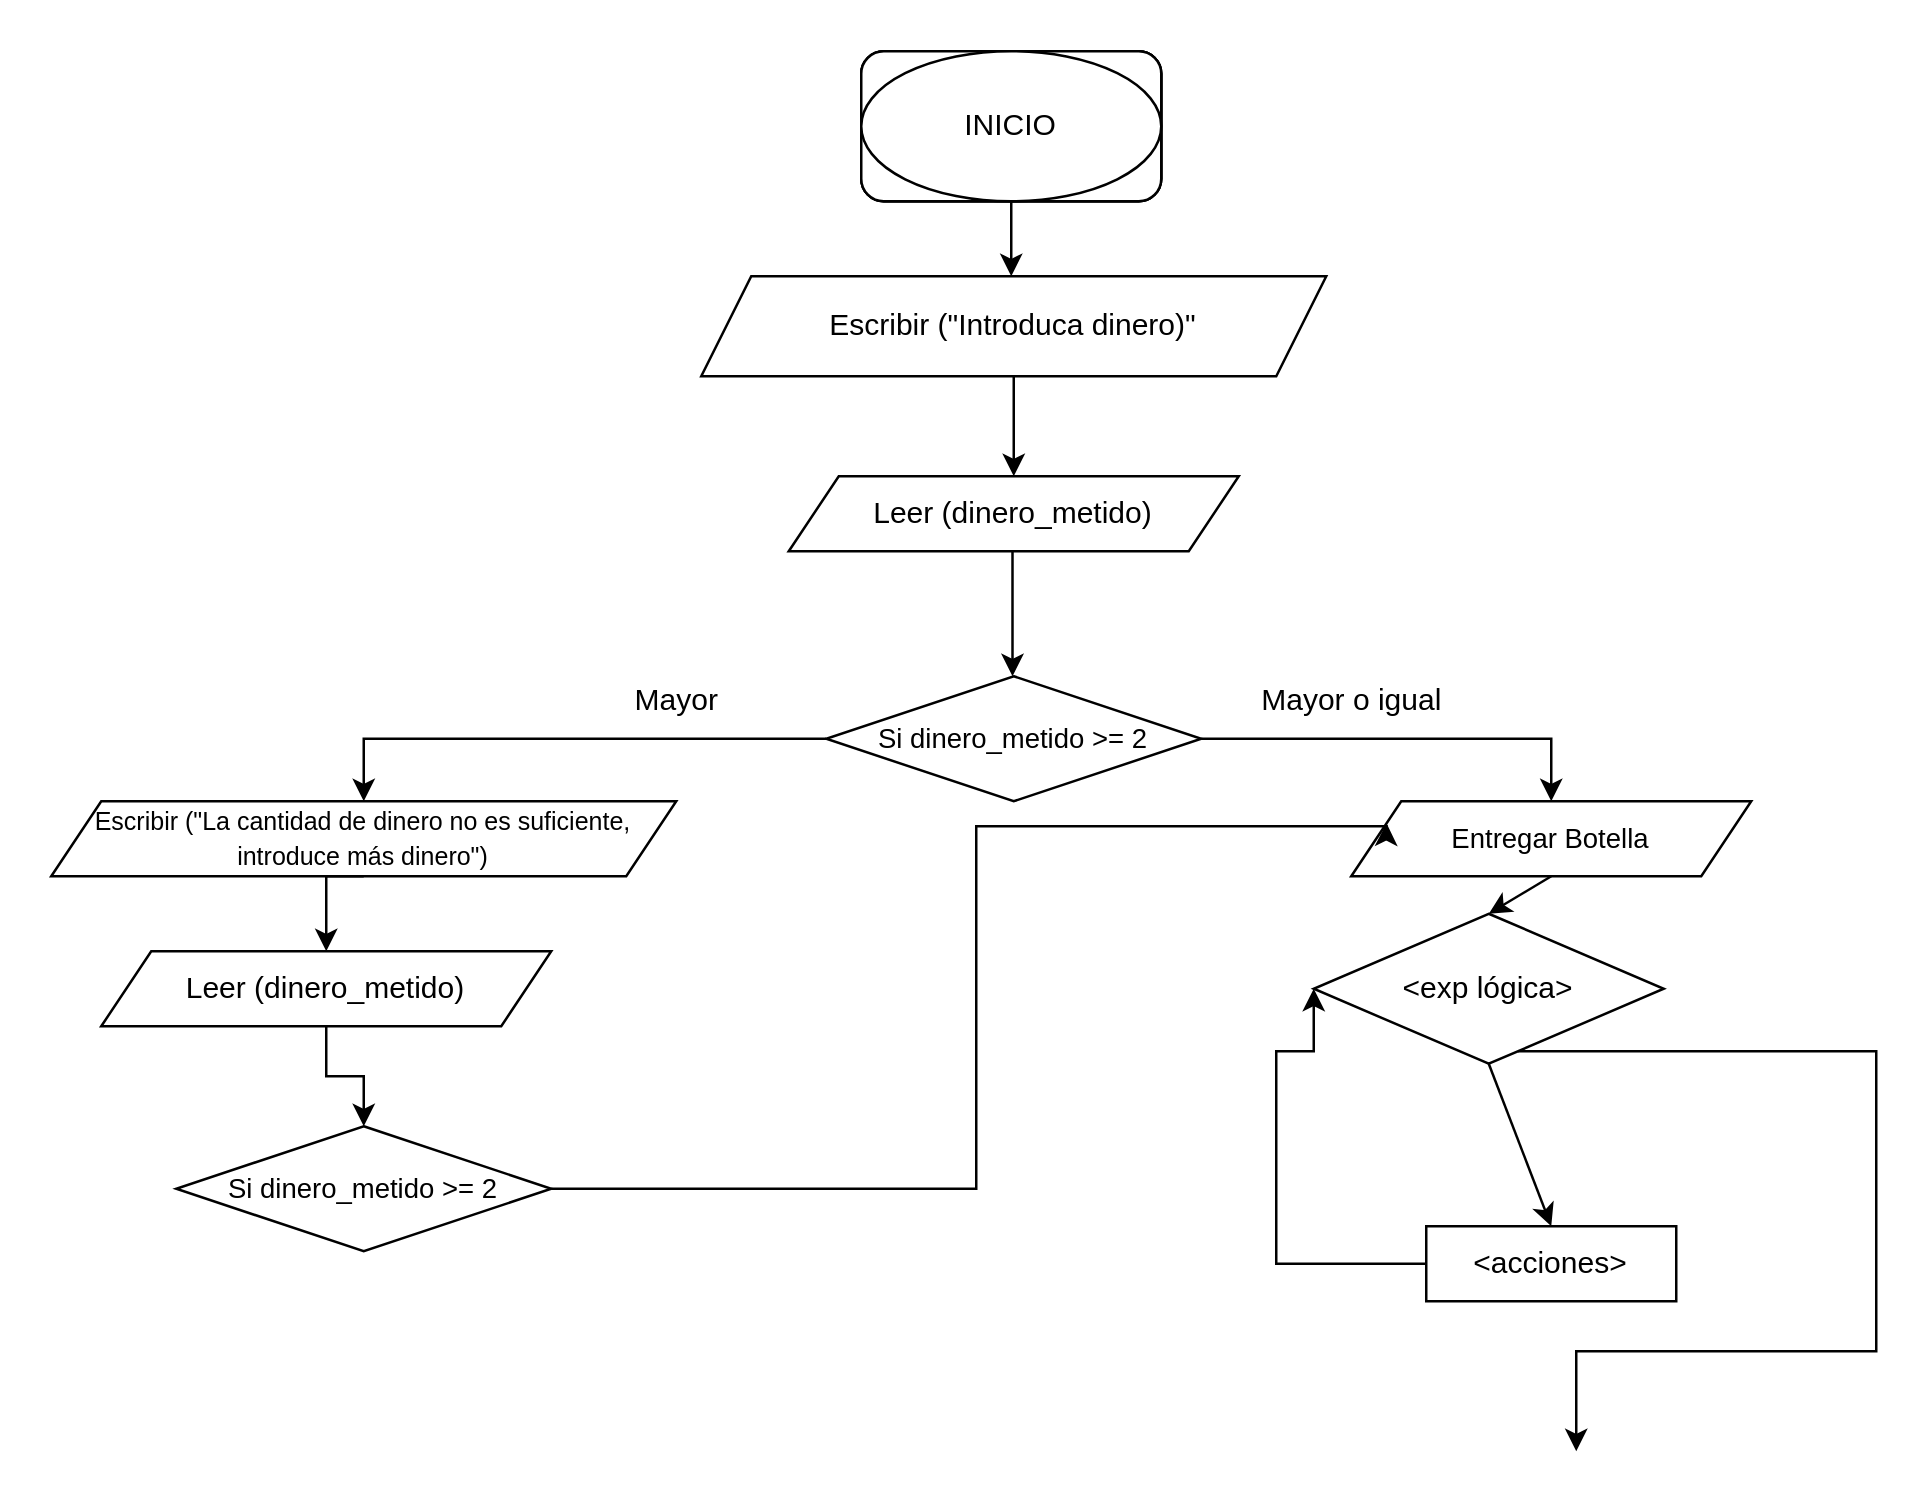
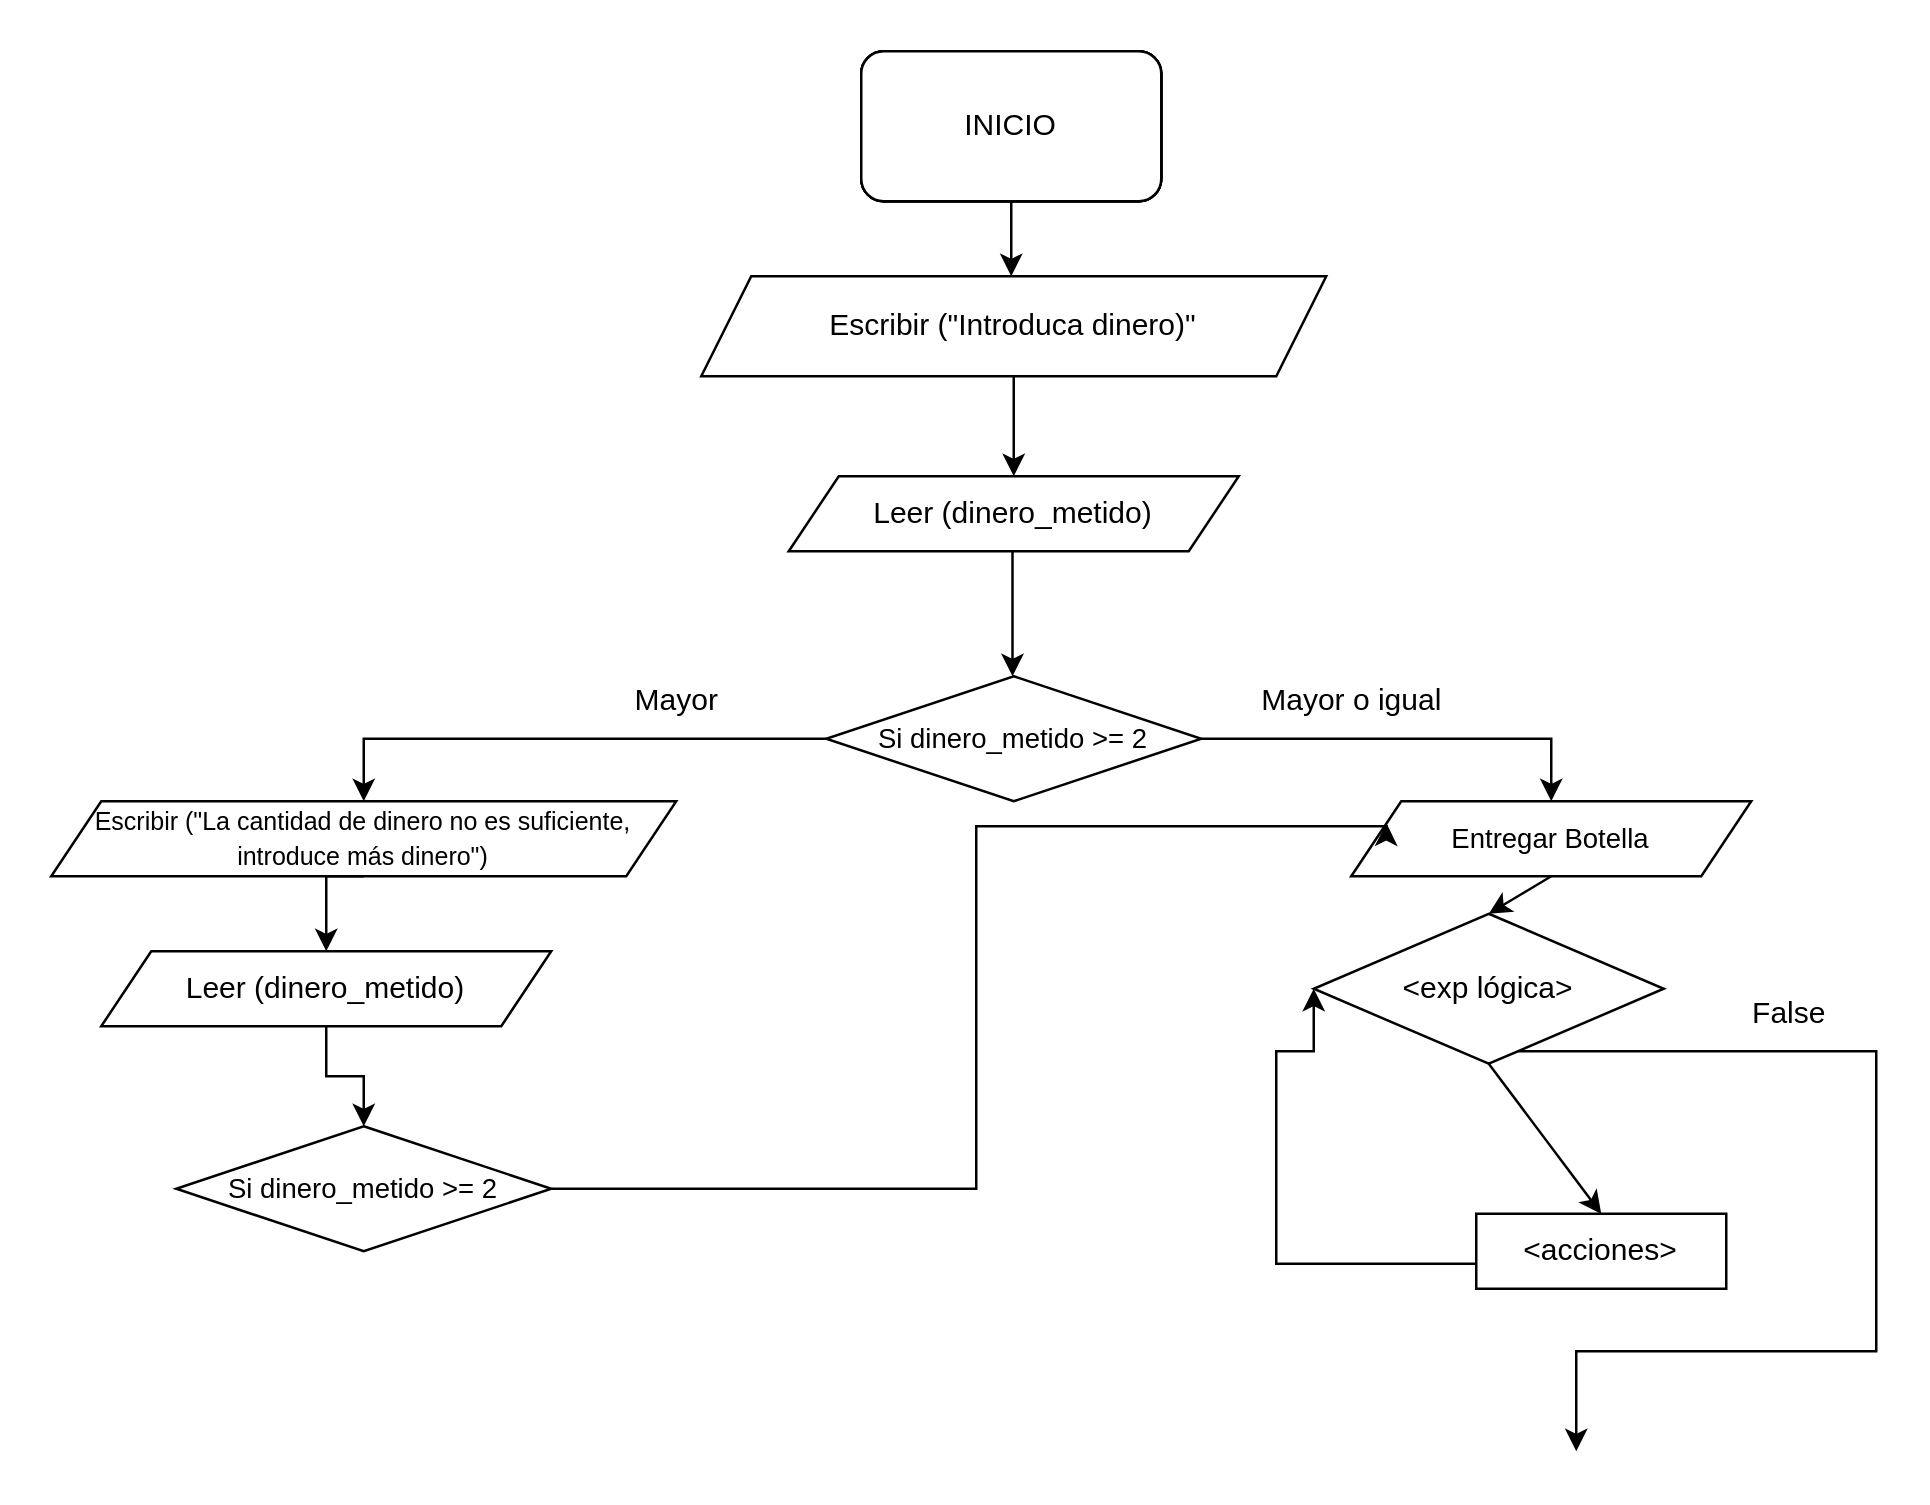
node "INICIO": shape ellipse -> rounded rectangle
node "False": added
node "<acciones>": moved (1551, 1264) -> (1601, 1251)
